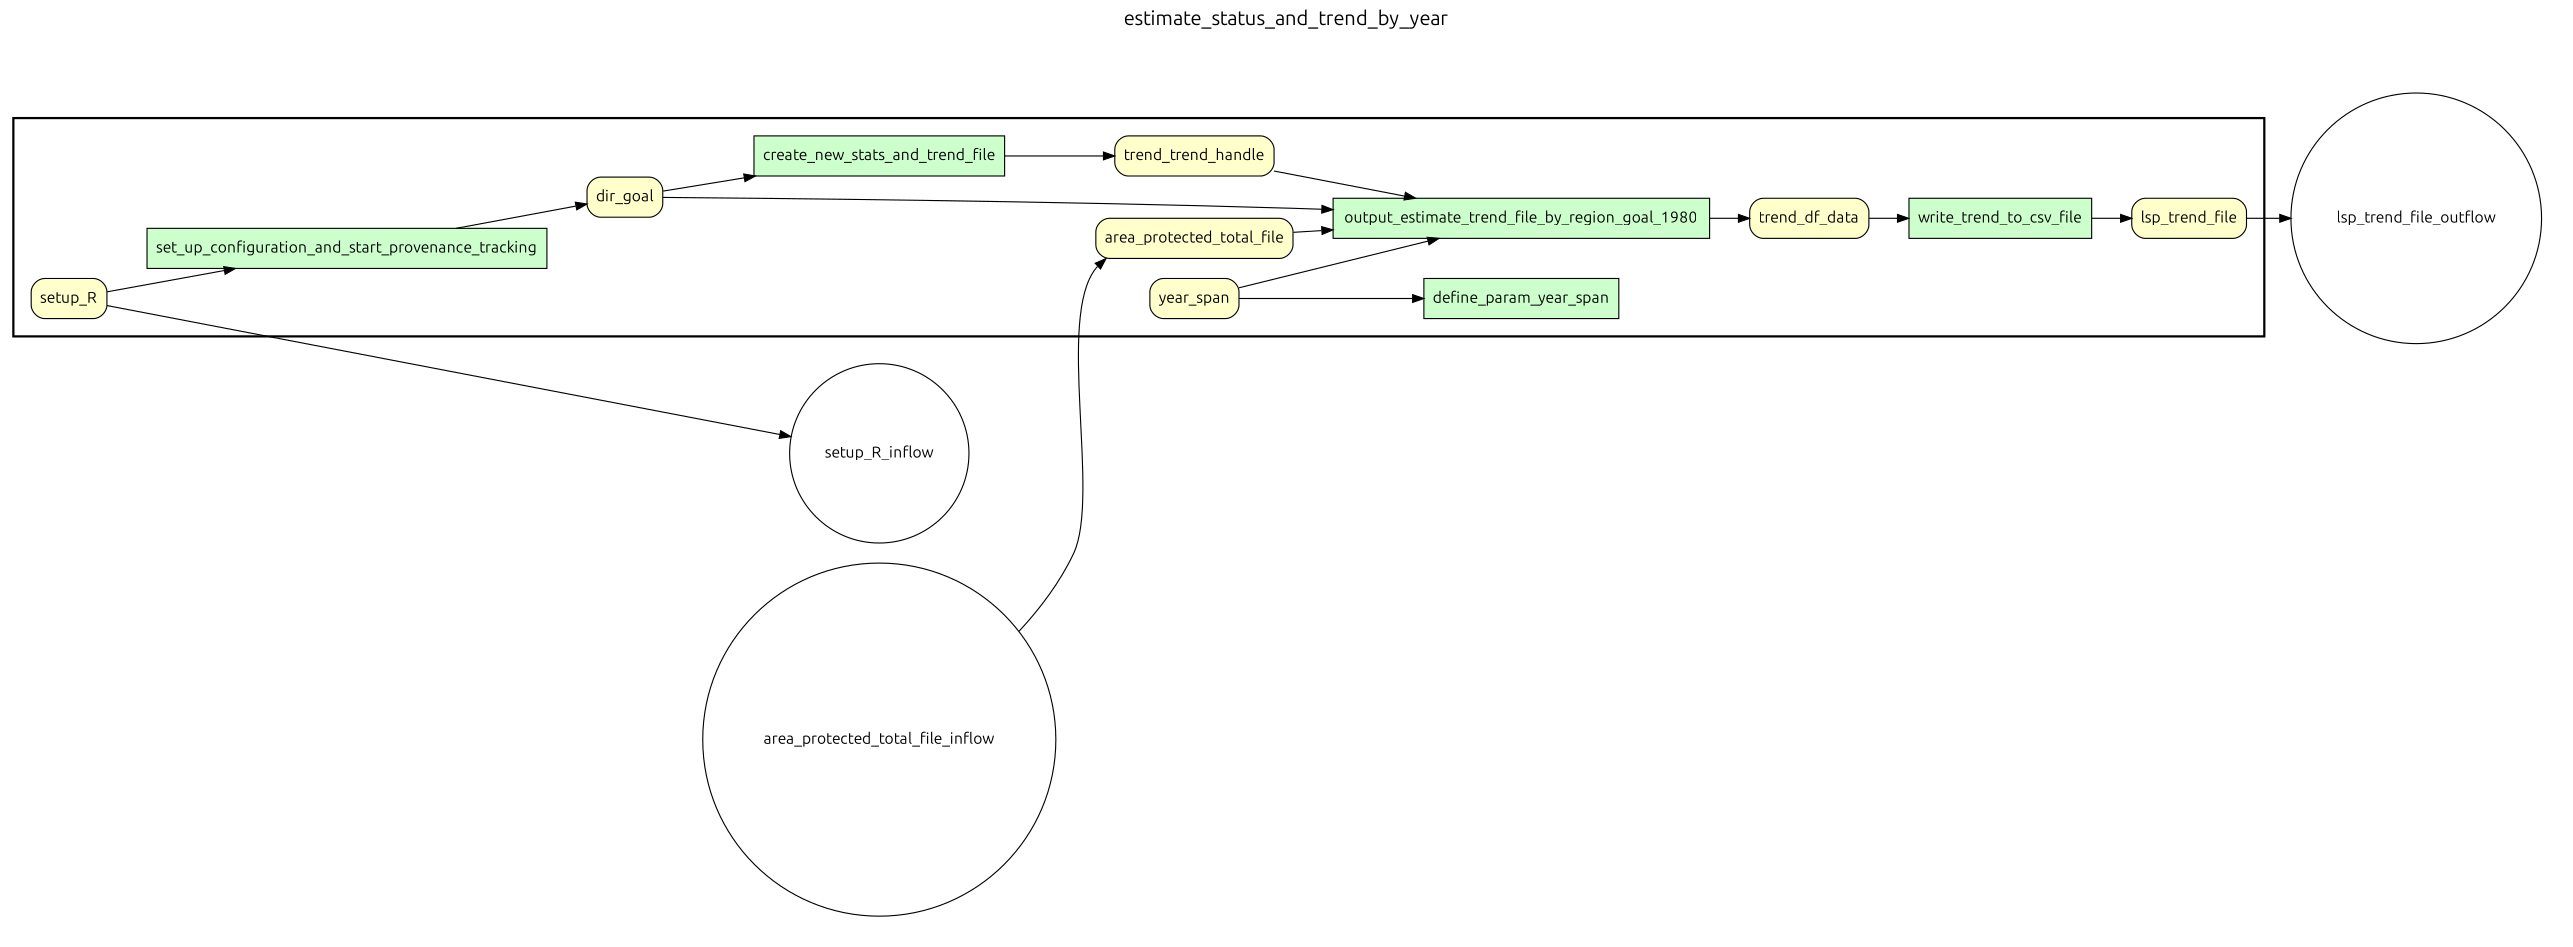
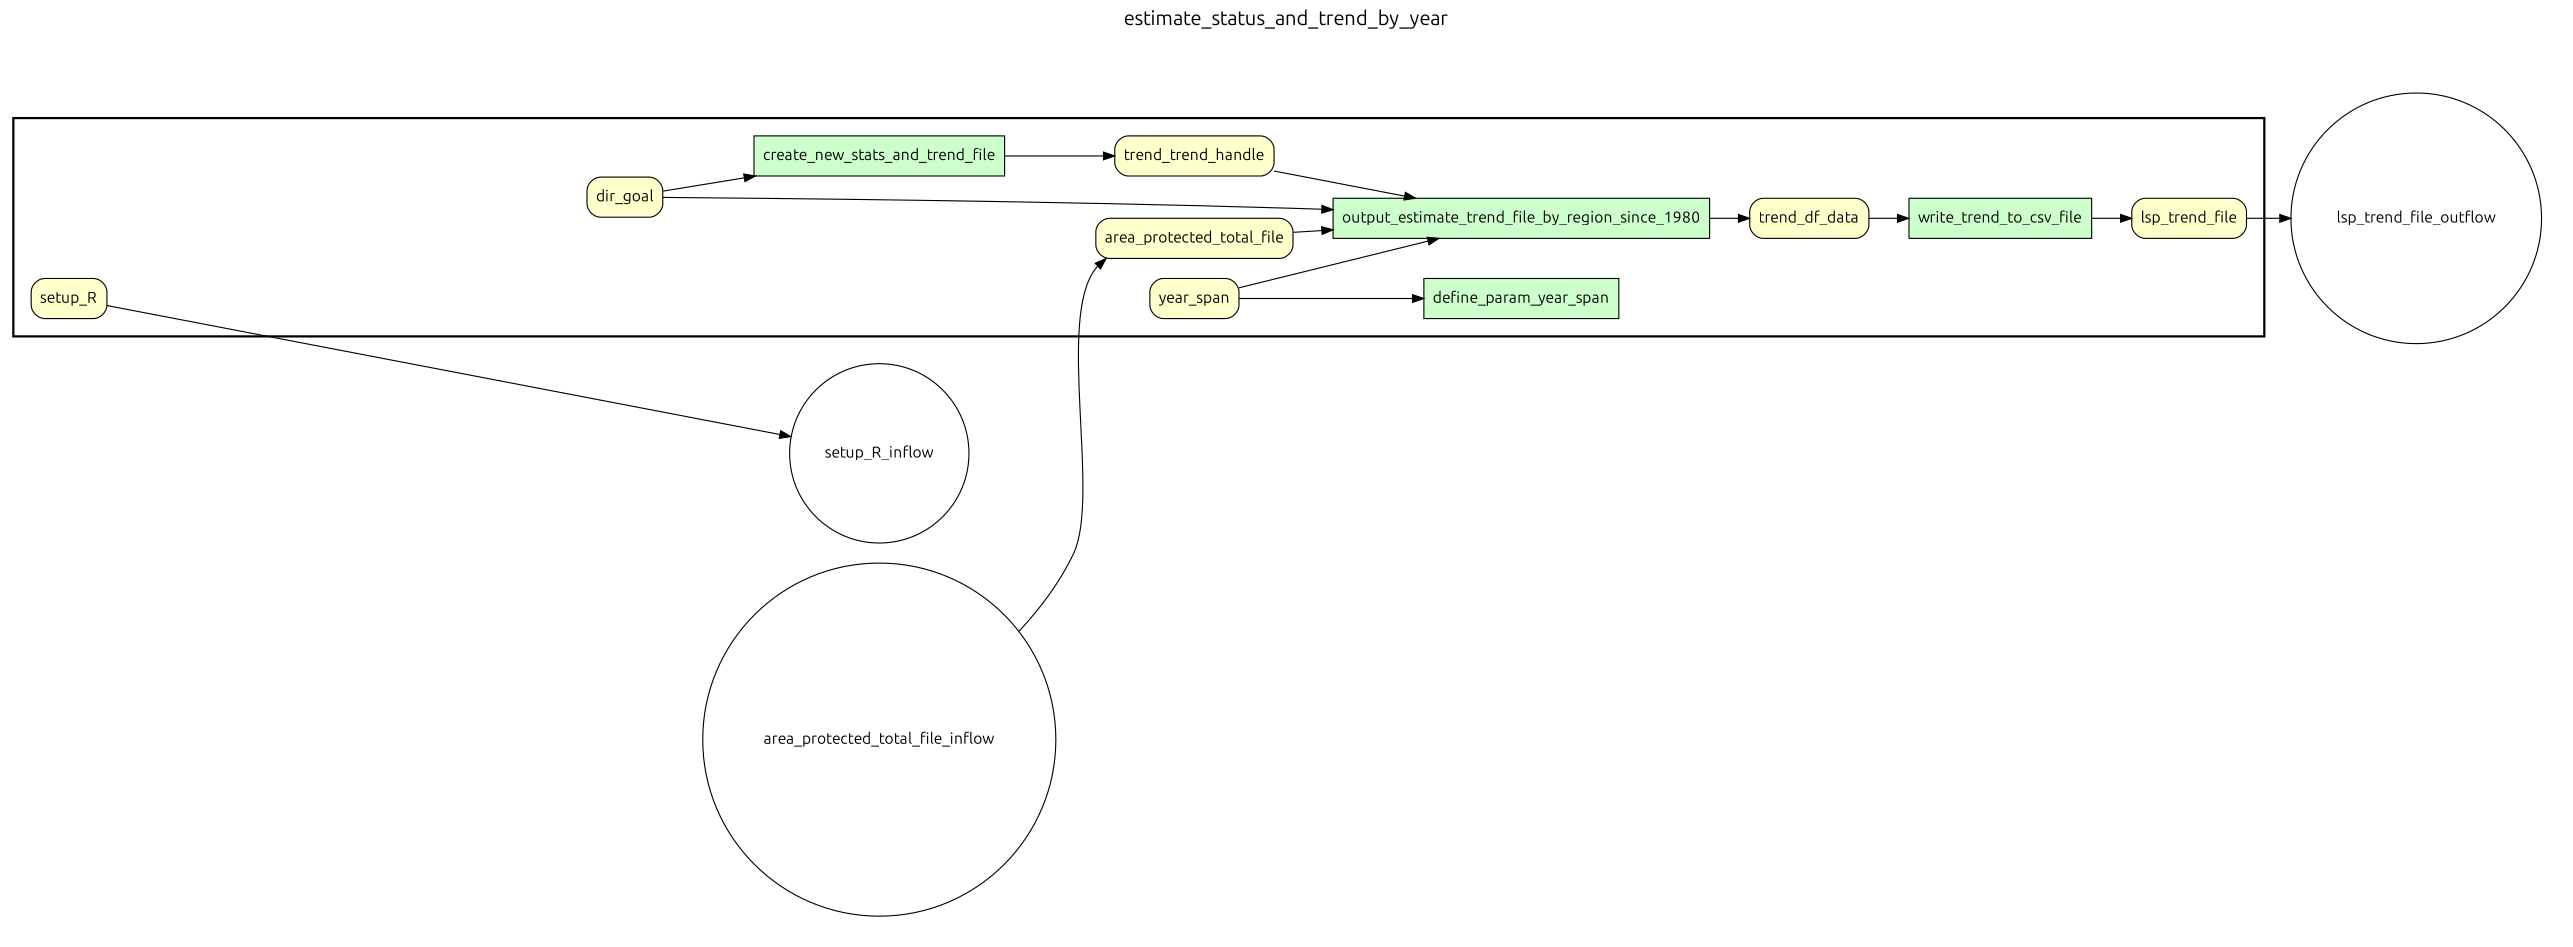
node "output_estimate_trend_file_by_region_goal_1980": label "output_estimate_trend_file_by_region_goal_1980" -> "output_estimate_trend_file_by_region_since_1980"
node "set_up_configuration_and_start_provenance_tracking": removed
